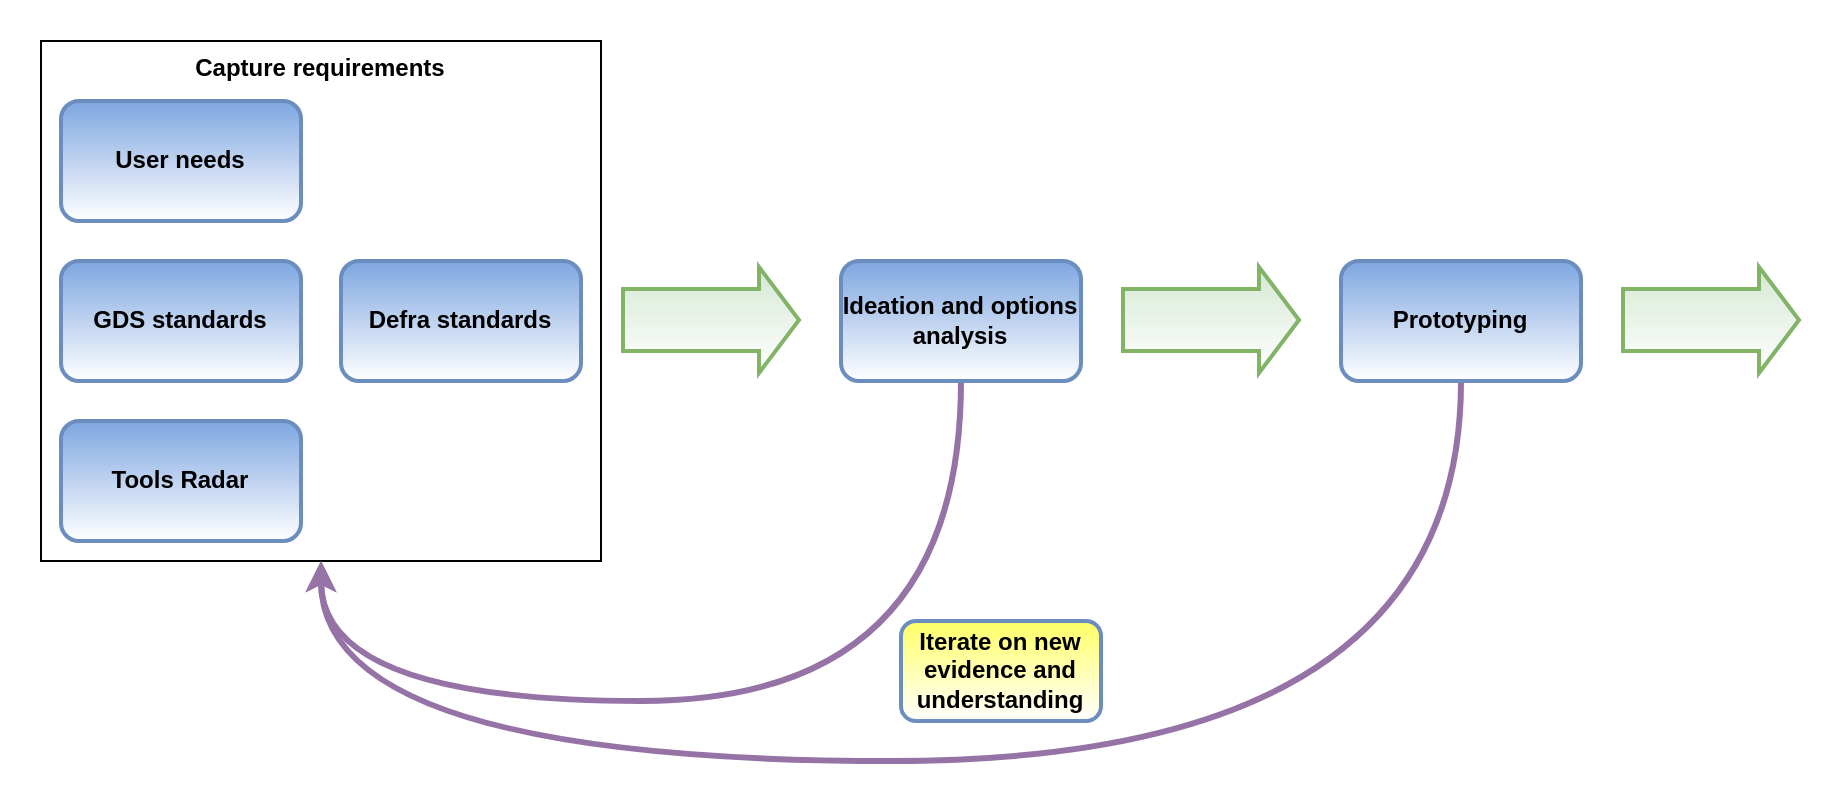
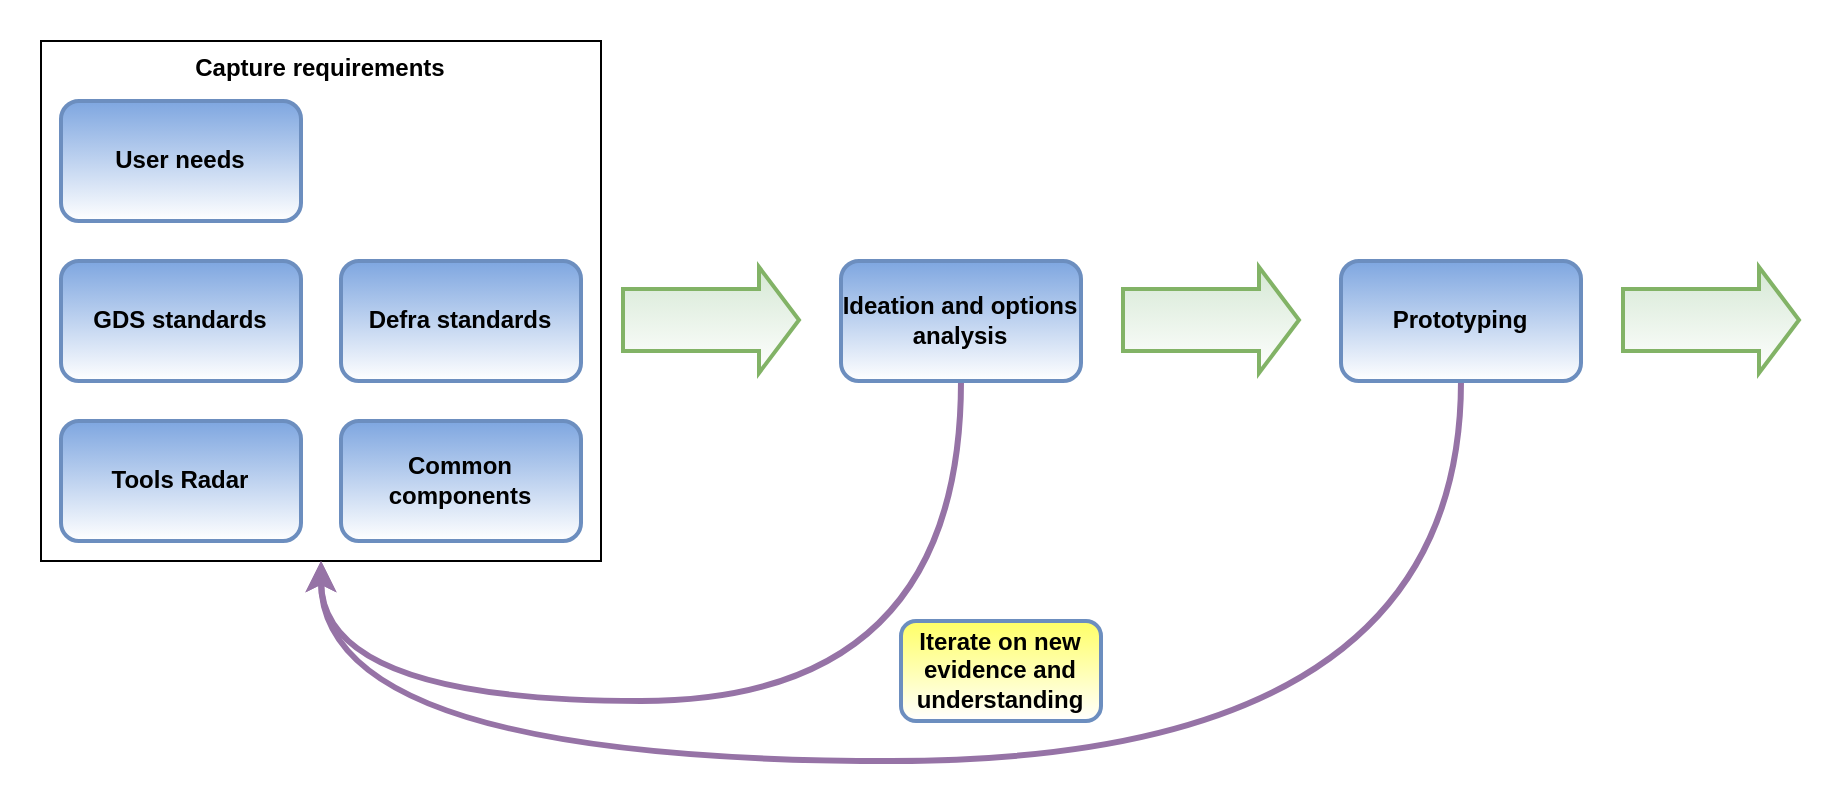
node "Common components": added
